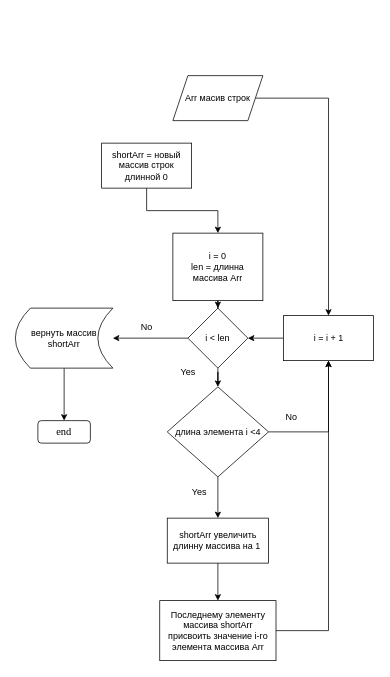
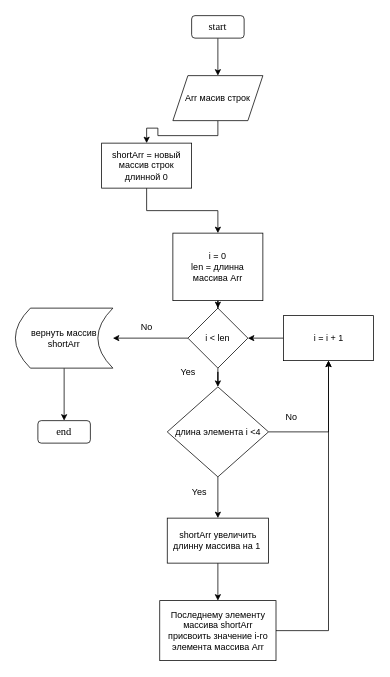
node "start": added
edge "start" -> "Arr масив строк": added
edge "Arr масив строк" -> "i = i + 1": now "Arr масив строк" -> "shortArr = новый массив строк длинной 0"
